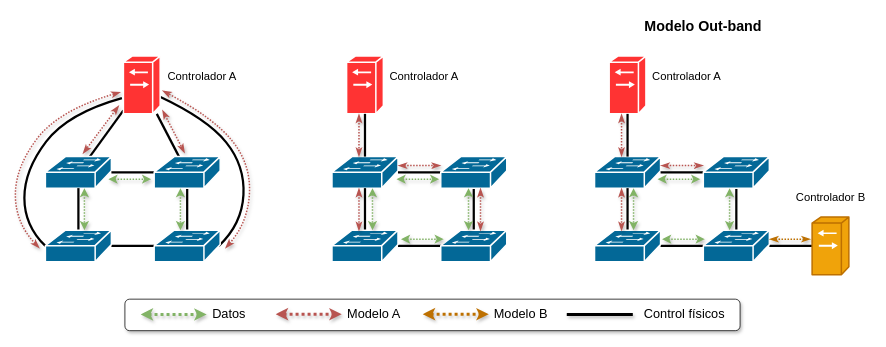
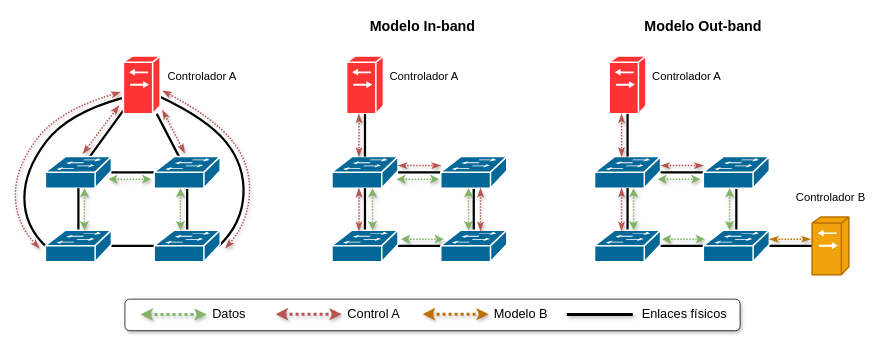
node "Modelo In-band": added
node "Modelo A": label "Modelo A" -> "Control A"
node "Control físicos": label "Control físicos" -> "Enlaces físicos"
